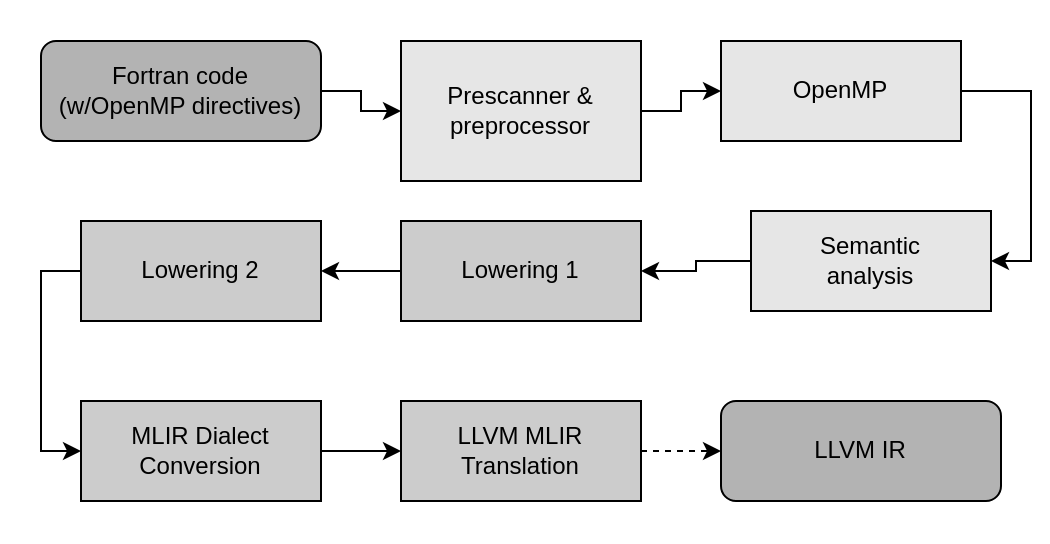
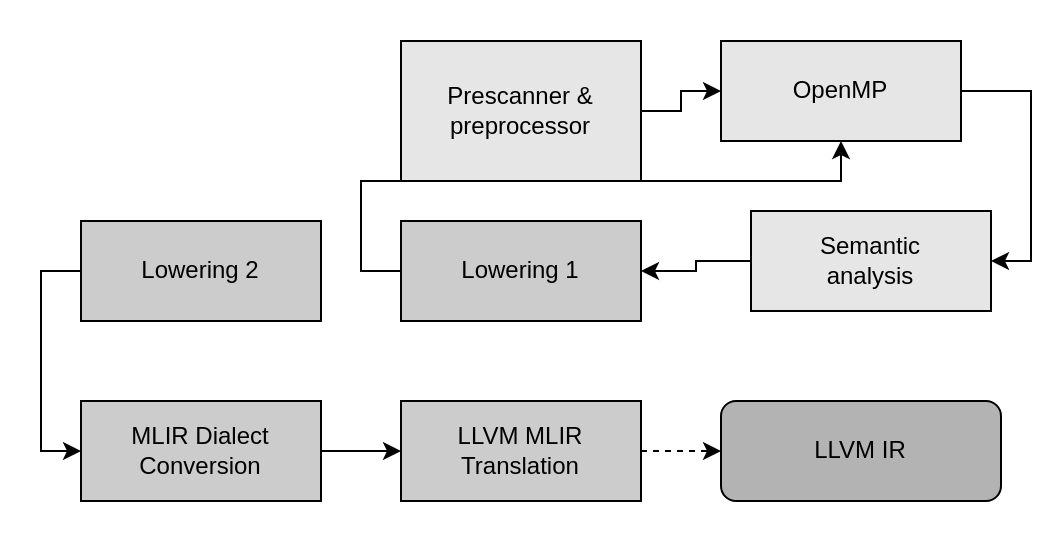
node "Fortran code (w/OpenMP directives)": removed
edge "Fortran code (w/OpenMP directives)" -> "Prescanner & preprocessor": removed
edge "Lowering 1" -> "Lowering 2": now "Lowering 1" -> "OpenMP"
